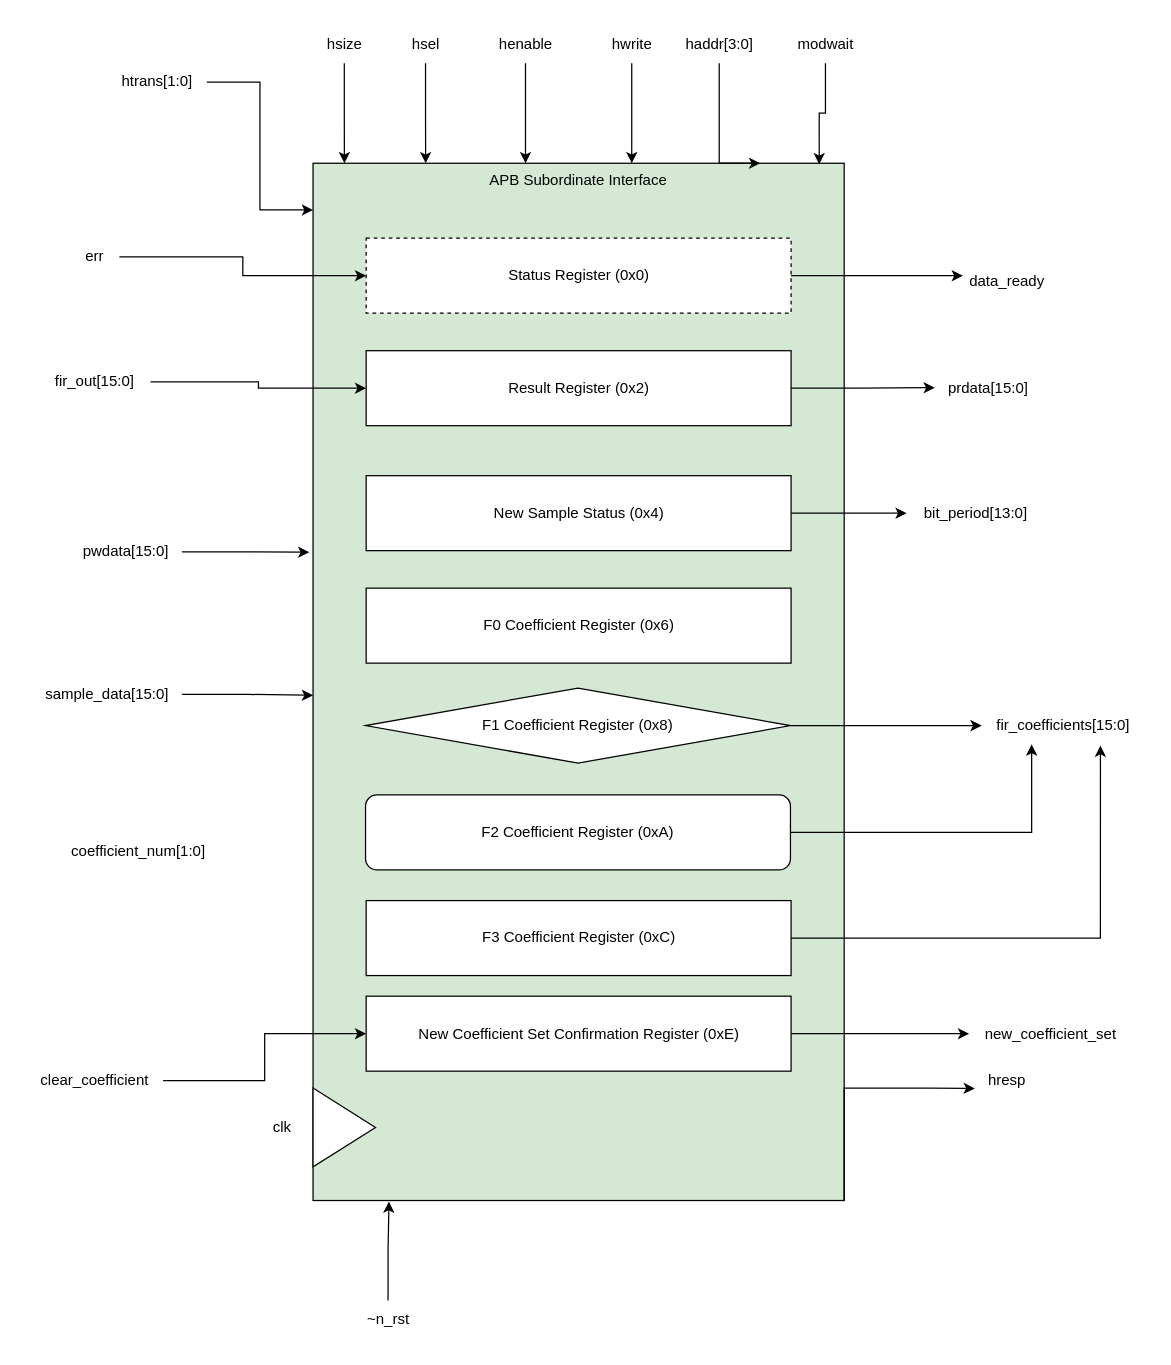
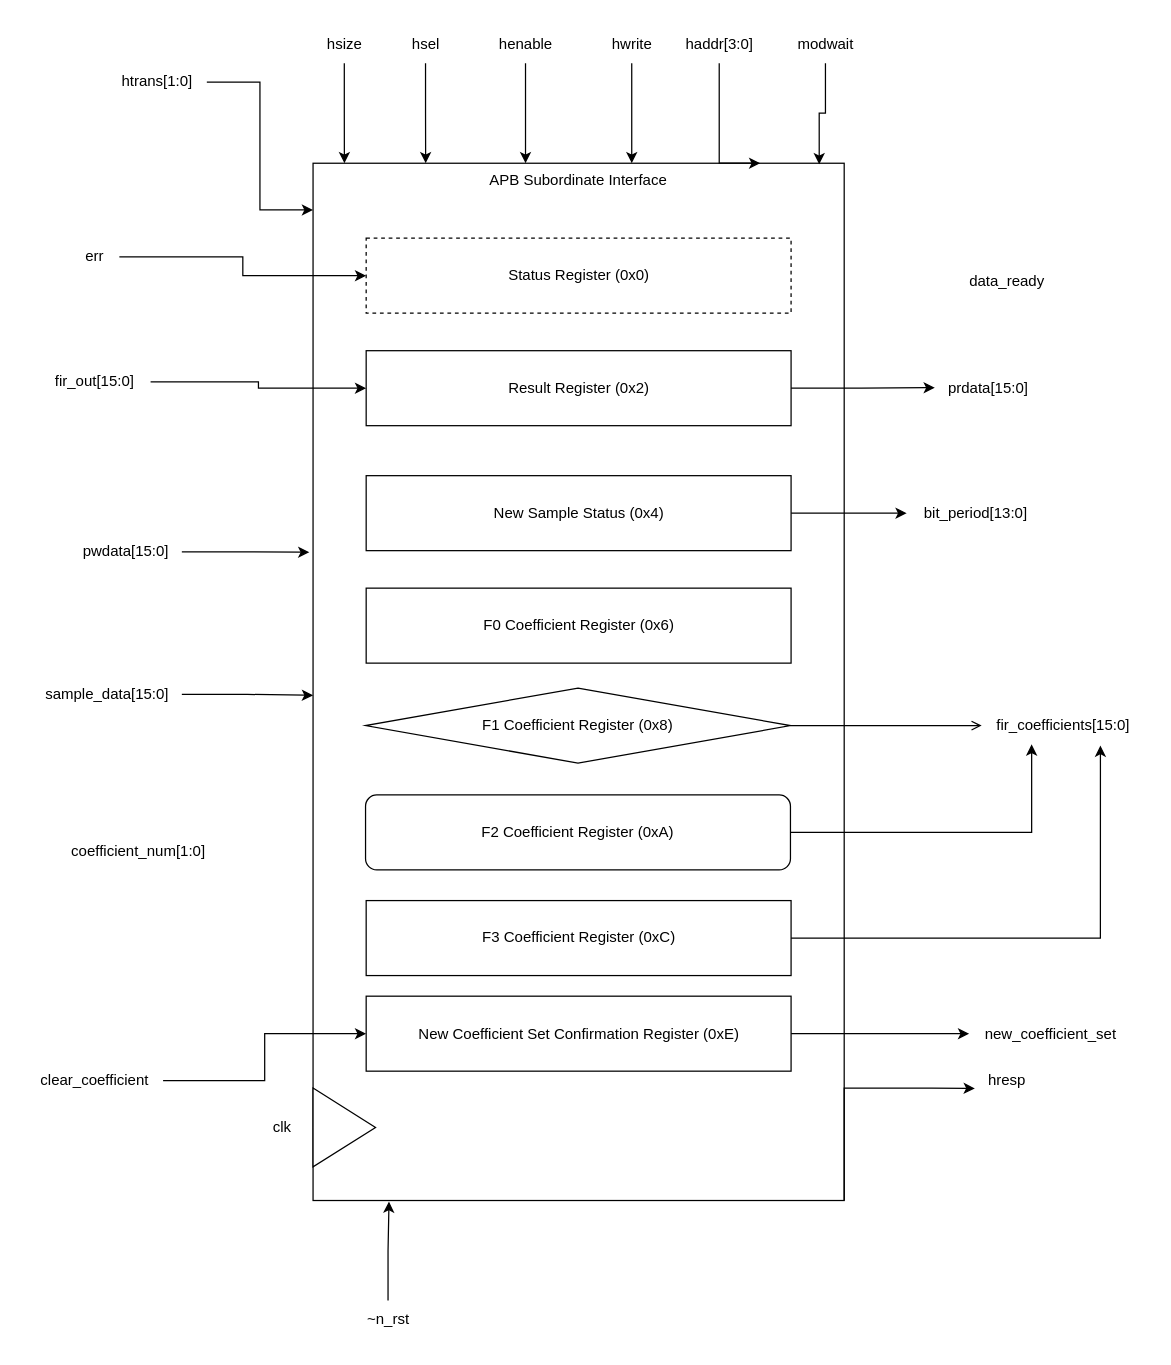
edge "Status Register (0x0)" -> "data_ready": removed
node "APB Subordinate Interface": fillcolor #d5e8d4 -> #ffffff
edge "F1 Coefficient Register (0x8)" -> "fir_coefficients[15:0]": arrowhead classic -> open
